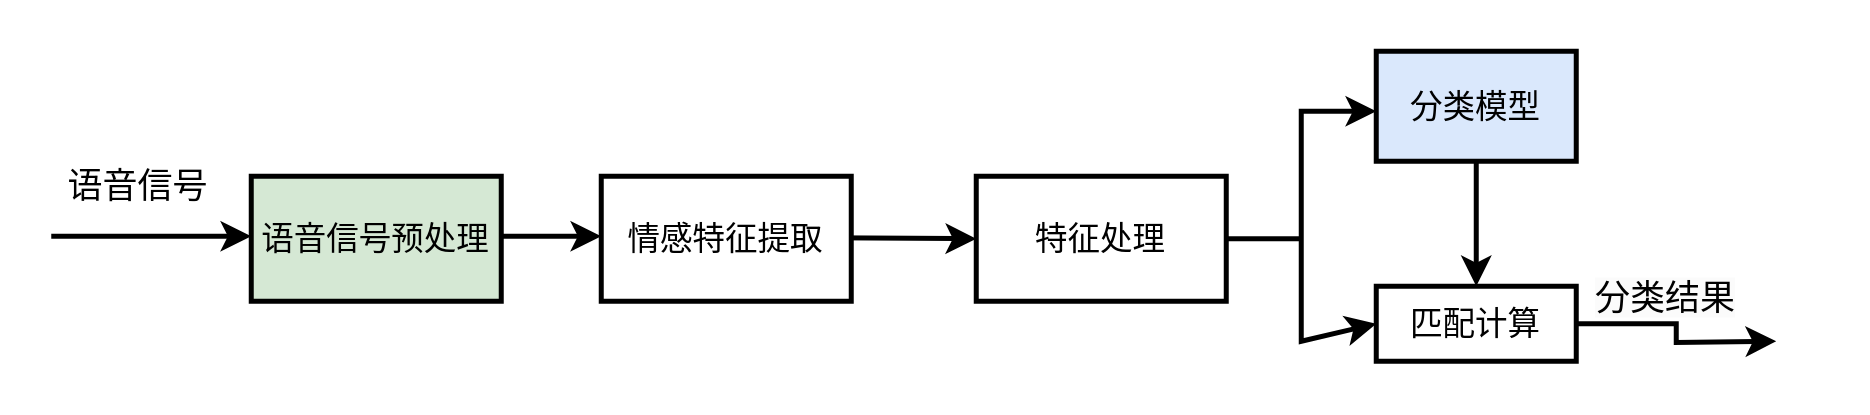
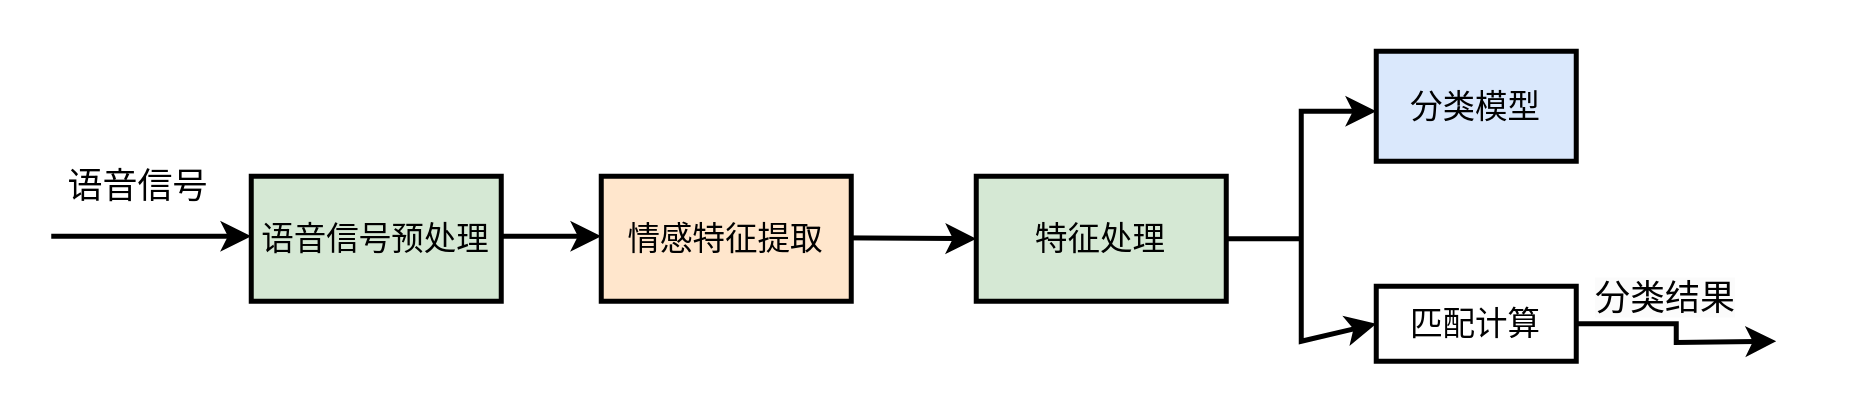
edge "分类模型" -> "匹配计算": removed
node "情感特征提取": fillcolor #ffffff -> #ffe6cc
node "特征处理": fillcolor #ffffff -> #d5e8d4
